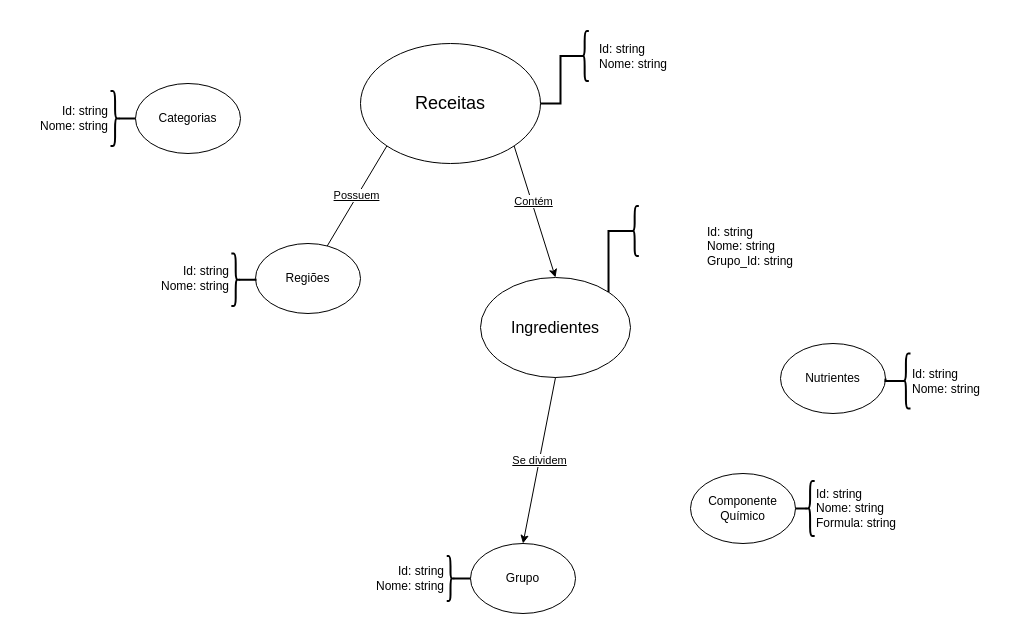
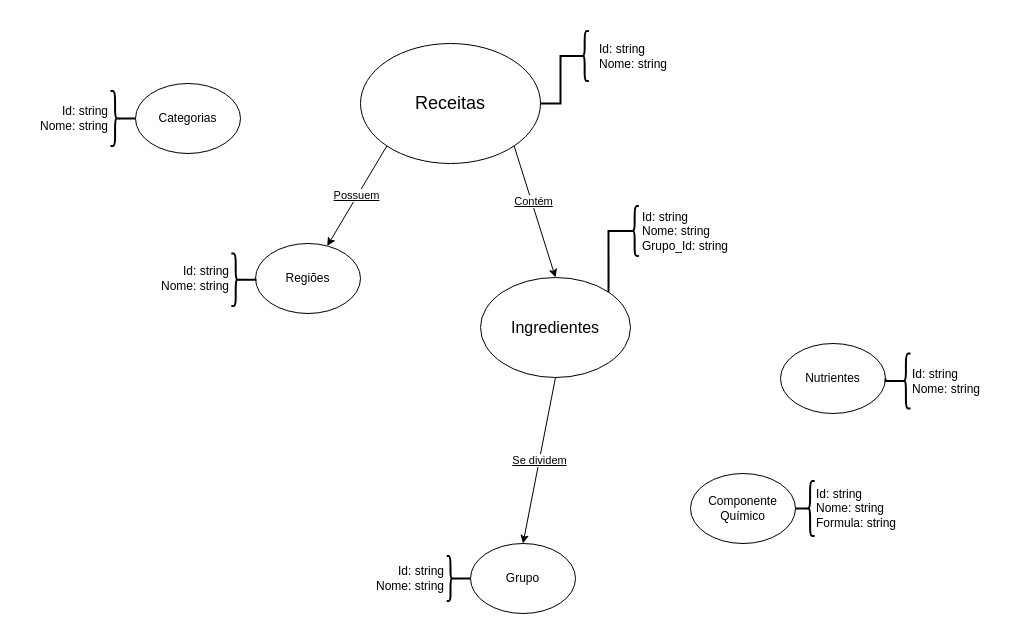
edge "Receitas" -- "Regiões": arrowhead none -> classic
node "Id: string Nome: string Grupo_Id: string": moved (766, 246) -> (701, 231)
